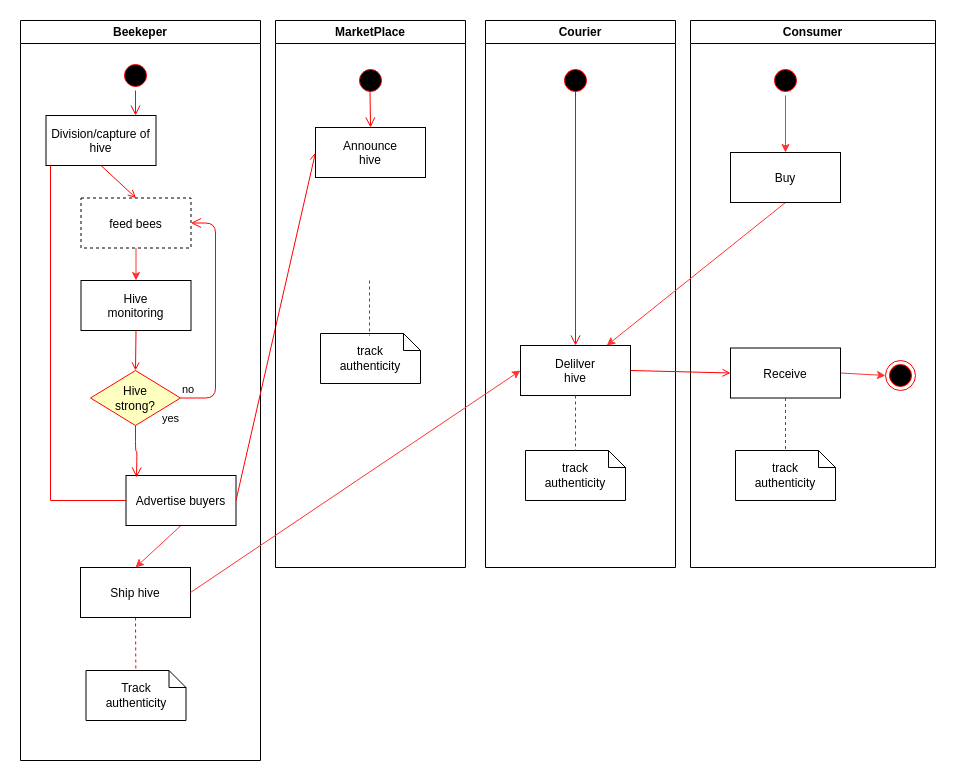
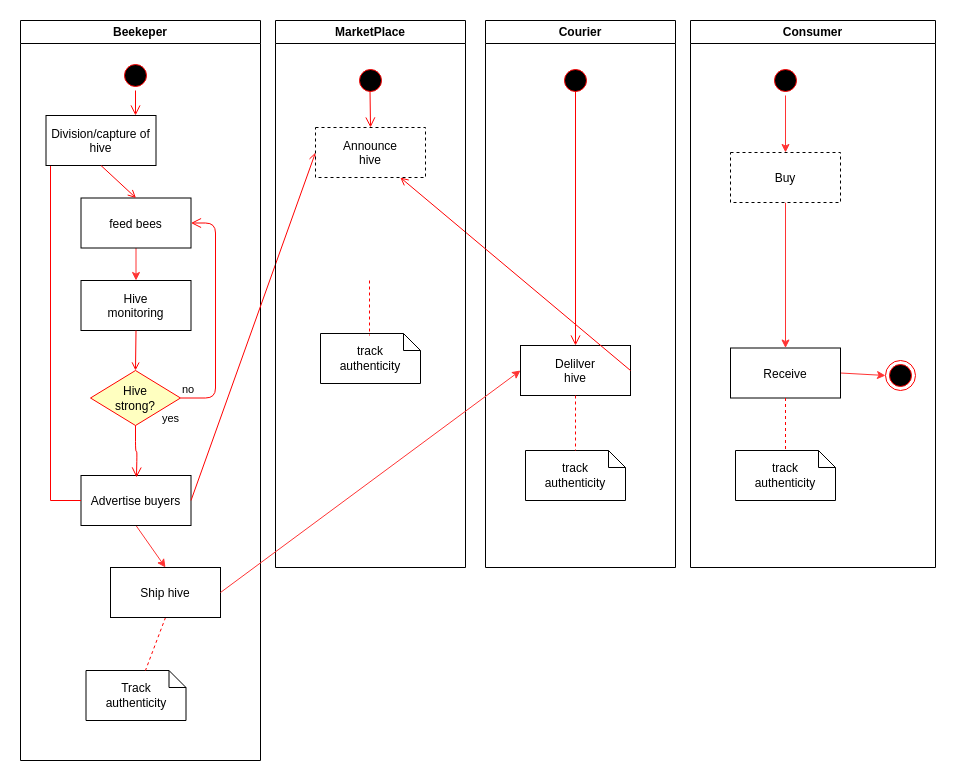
node "Announce hive": style solid -> dashed
node "Buy": style solid -> dashed
node "feed bees": style dashed -> solid
edge "Buy" -> "Delilver hive": now "Buy" -> "Receive"
edge "Delilver hive" -> "Receive": now "Delilver hive" -> "Announce hive"
node "Advertise buyers": moved (181, 501) -> (136, 501)
node "Ship hive": moved (136, 593) -> (166, 593)
